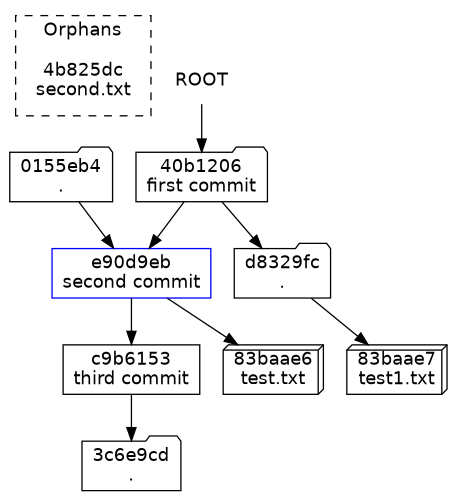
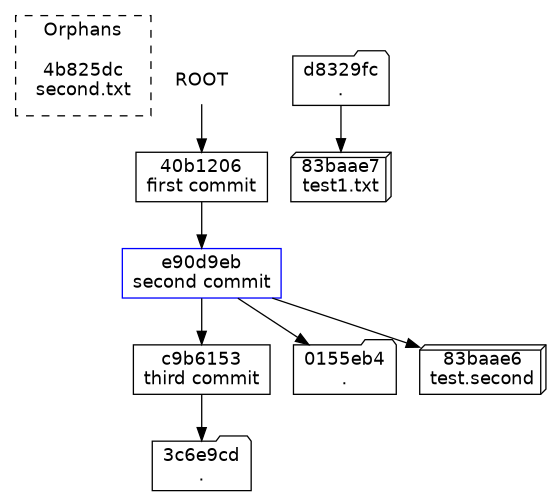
node "40b1206 first commit": shape folder -> box
edge "0155eb4 ." -> "e90d9eb second commit": reversed
edge "40b1206 first commit" -> "d8329fc .": removed
node "83baae6 test.txt": label "83baae6 test.txt" -> "83baae6 test.second"
